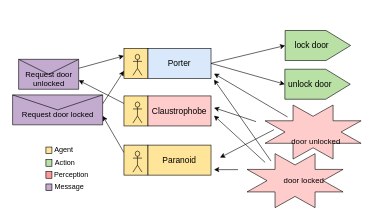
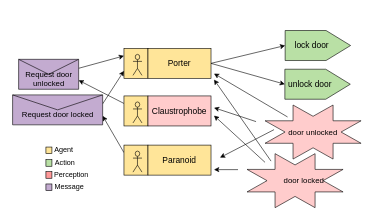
node "Porter": fillcolor #dae8fc -> #ffe599
node "door unlocked": moved (316, 141) -> (313, 132)
